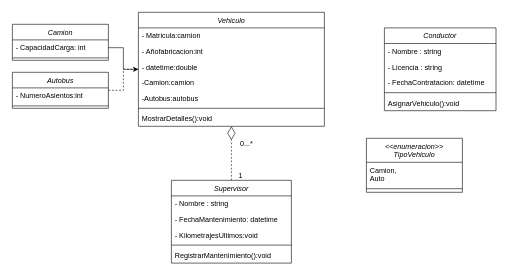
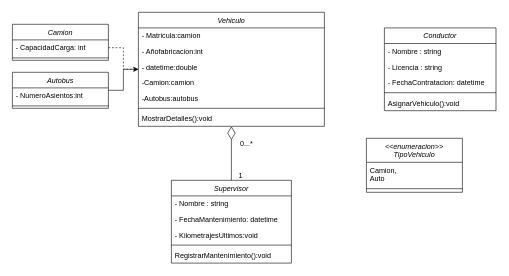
edge "- CapacidadCarga: int" -> "Vehiculo": style solid -> dashed
edge "Vehiculo" -- "Autobus": style dashed -> solid
edge "Supervisor" -> "Vehiculo": style dashed -> solid
